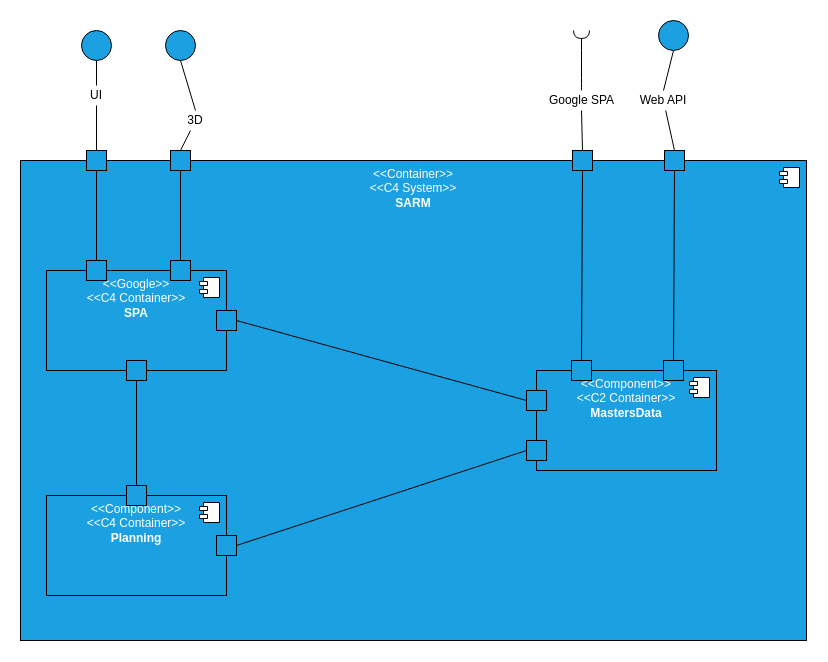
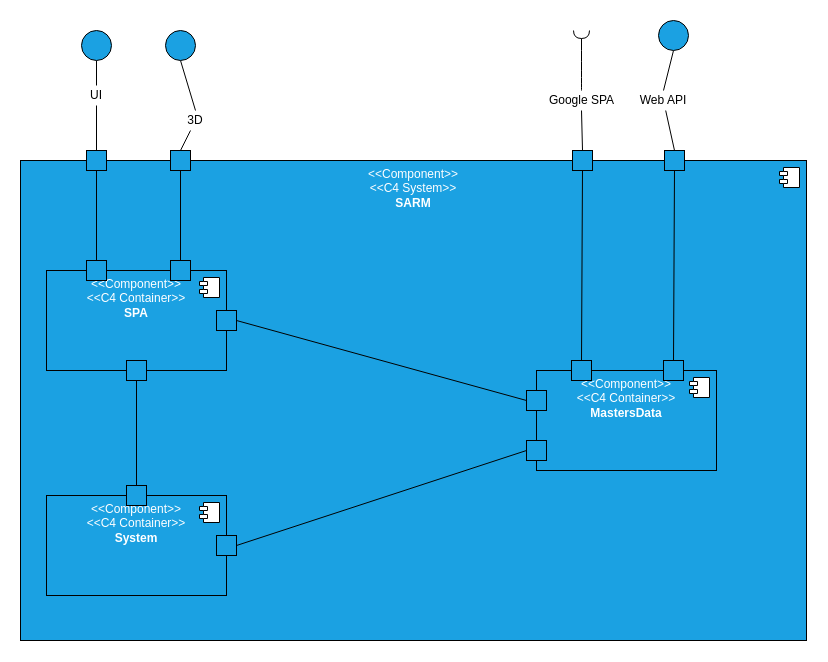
node "<<Container>> <<C4 System>> SARM": label "<<Container>> <<C4 System>> SARM" -> "<<Component>> <<C4 System>> SARM"
node "<<Google>> <<C4 Container>> SPA": label "<<Google>> <<C4 Container>> SPA" -> "<<Component>> <<C4 Container>> SPA"
node "<<Component>> <<C2 Container>> MastersData": label "<<Component>> <<C2 Container>> MastersData" -> "<<Component>> <<C4 Container>> MastersData"
node "<<Component>> <<C4 Container>> Planning": label "<<Component>> <<C4 Container>> Planning" -> "<<Component>> <<C4 Container>> System"
